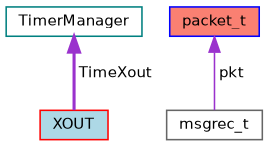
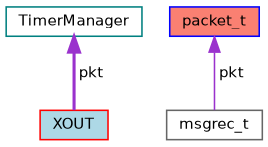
edge "XOUT" -> "TimerManager": label " TimeXout" -> " pkt"
